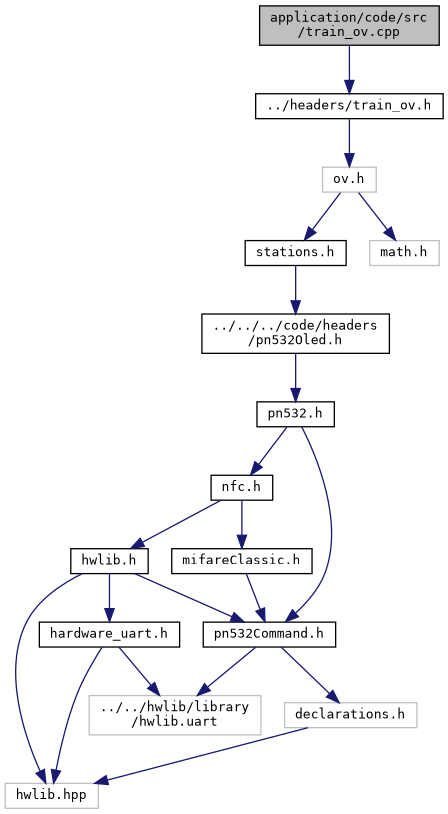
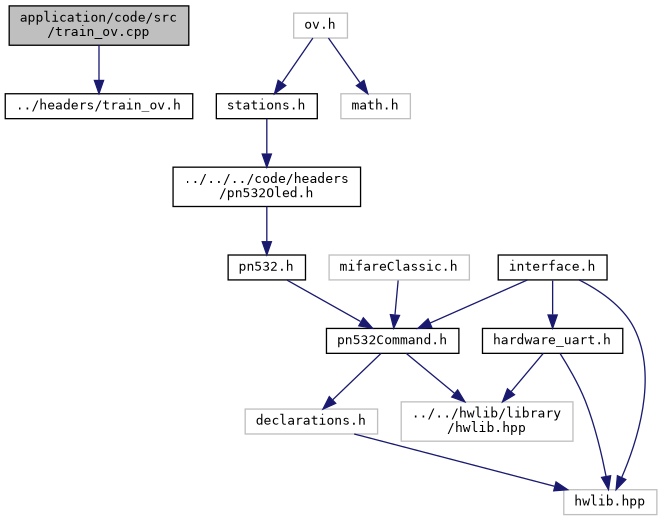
edge "../headers/train_ov.h" -> "ov.h": removed
node "nfc.h": removed
node "hwlib.h": label "hwlib.h" -> "interface.h"
node "mifareClassic.h": color black -> grey75
node "../../hwlib/library /hwlib.uart": label "../../hwlib/library /hwlib.uart" -> "../../hwlib/library /hwlib.hpp"
